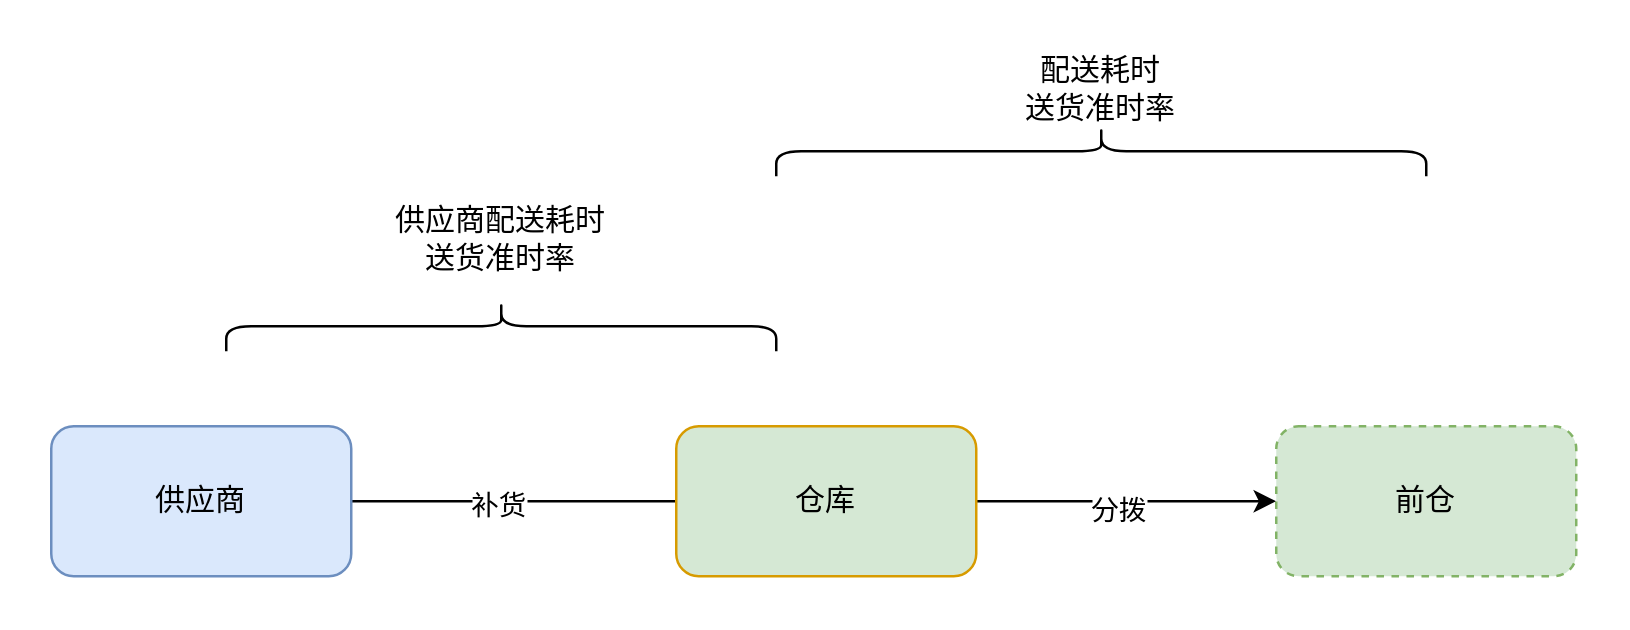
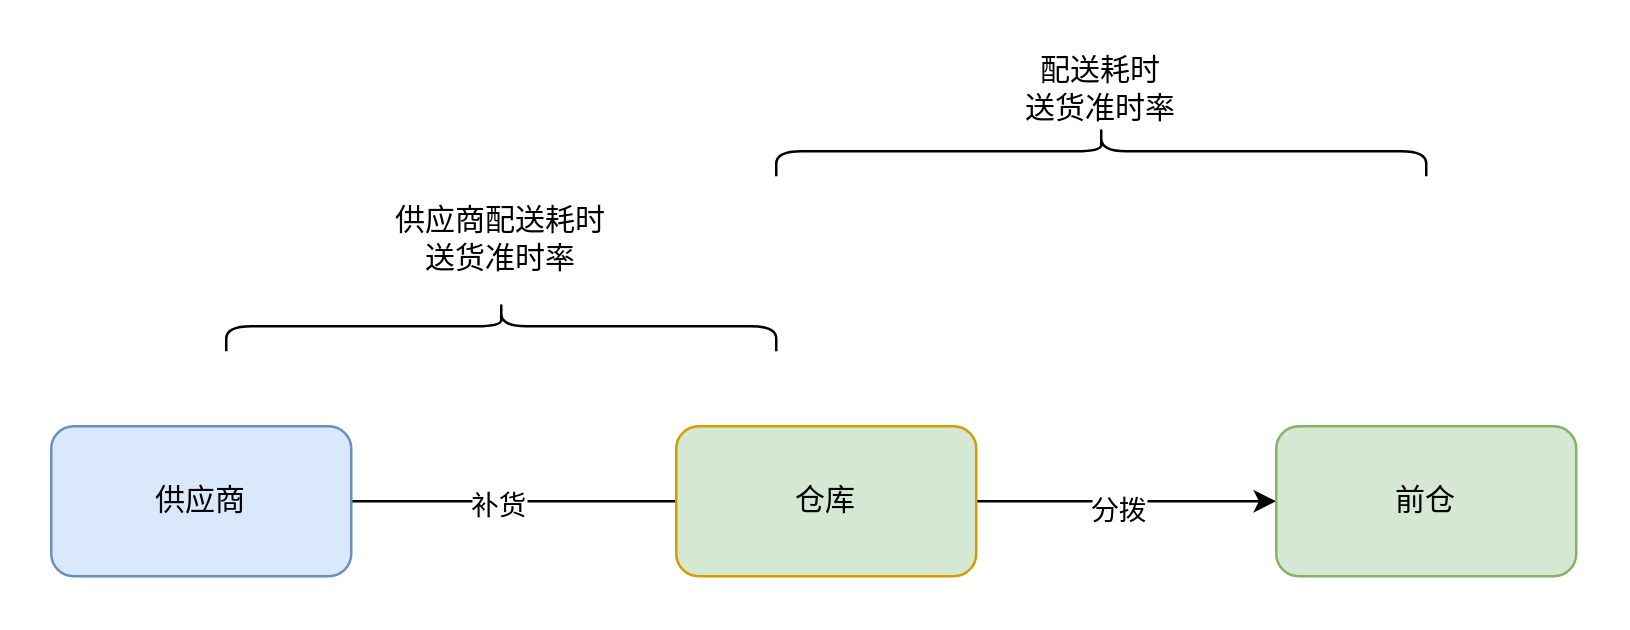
node "前仓": style dashed -> solid
